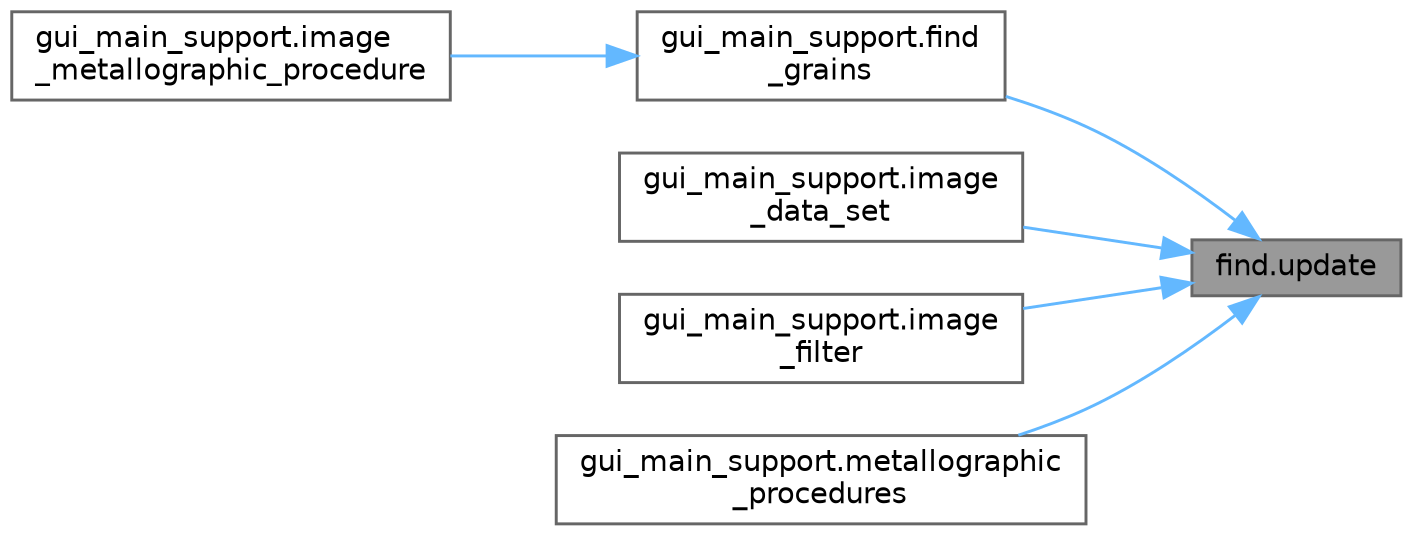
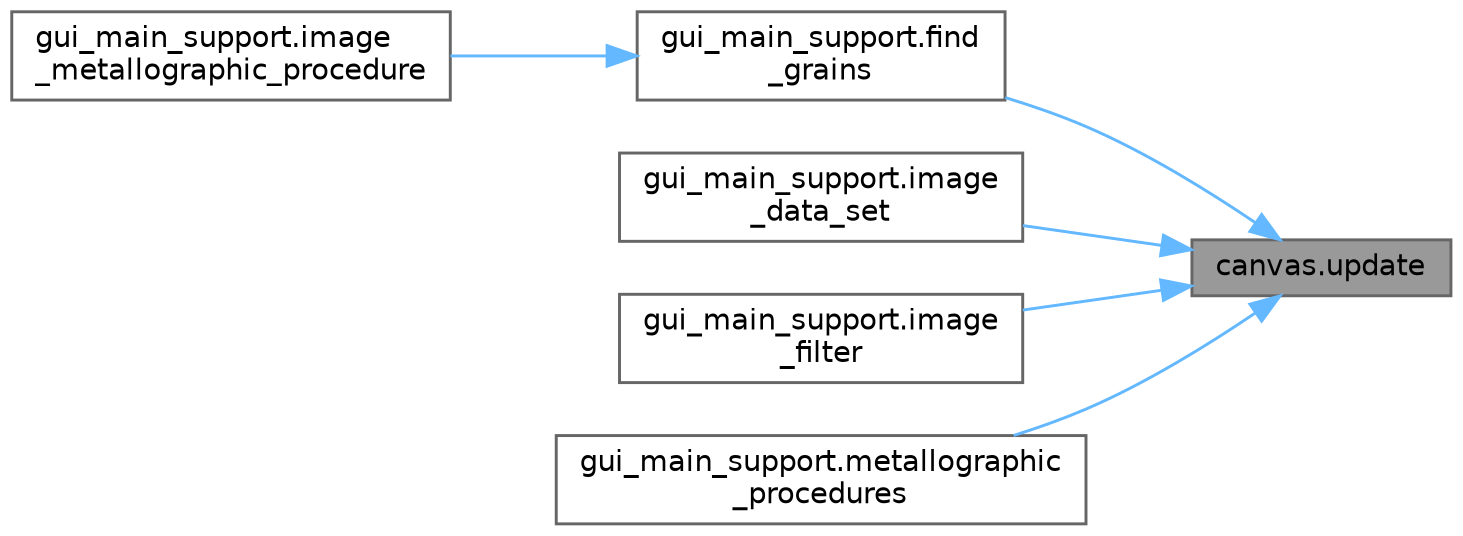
node "find.update": label "find.update" -> "canvas.update"
